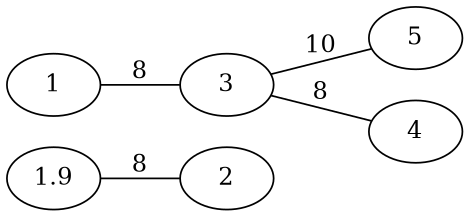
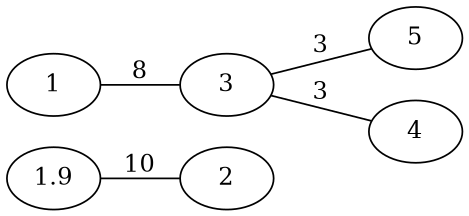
edge "5" -- "3": label "10" -> "3"
edge "3" -- "4": label "8" -> "3"
edge "1.9" -- "2": label "8" -> "10"
